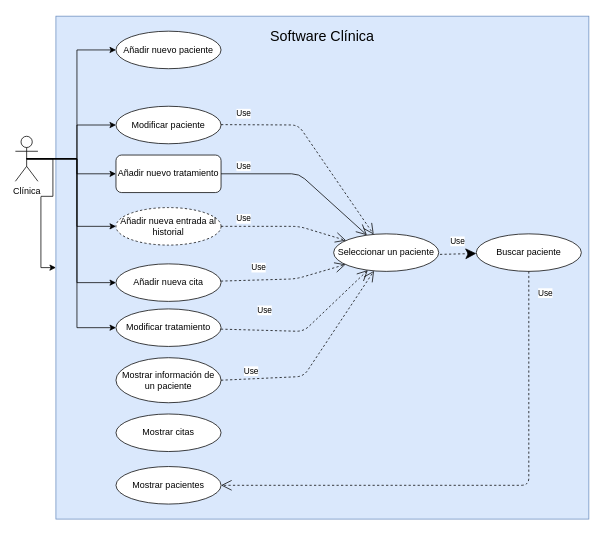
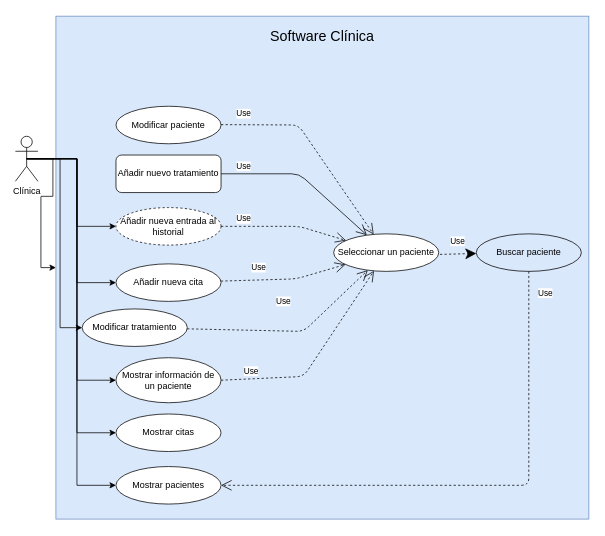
edge "Clínica" -> "Añadir nuevo paciente": removed
node "Añadir nuevo paciente": removed
edge "Clínica" -> "Modificar paciente": now "Clínica" -> "Mostrar citas"
edge "Clínica" -> "Añadir nuevo tratamiento": now "Clínica" -> "Mostrar información de un paciente"
node "Buscar paciente": fillcolor #ffffff -> #dae8fc
node "Modificar tratamiento": moved (168, 327) -> (135, 327)
edge "Clínica" -> "Mostrar pacientes": added
